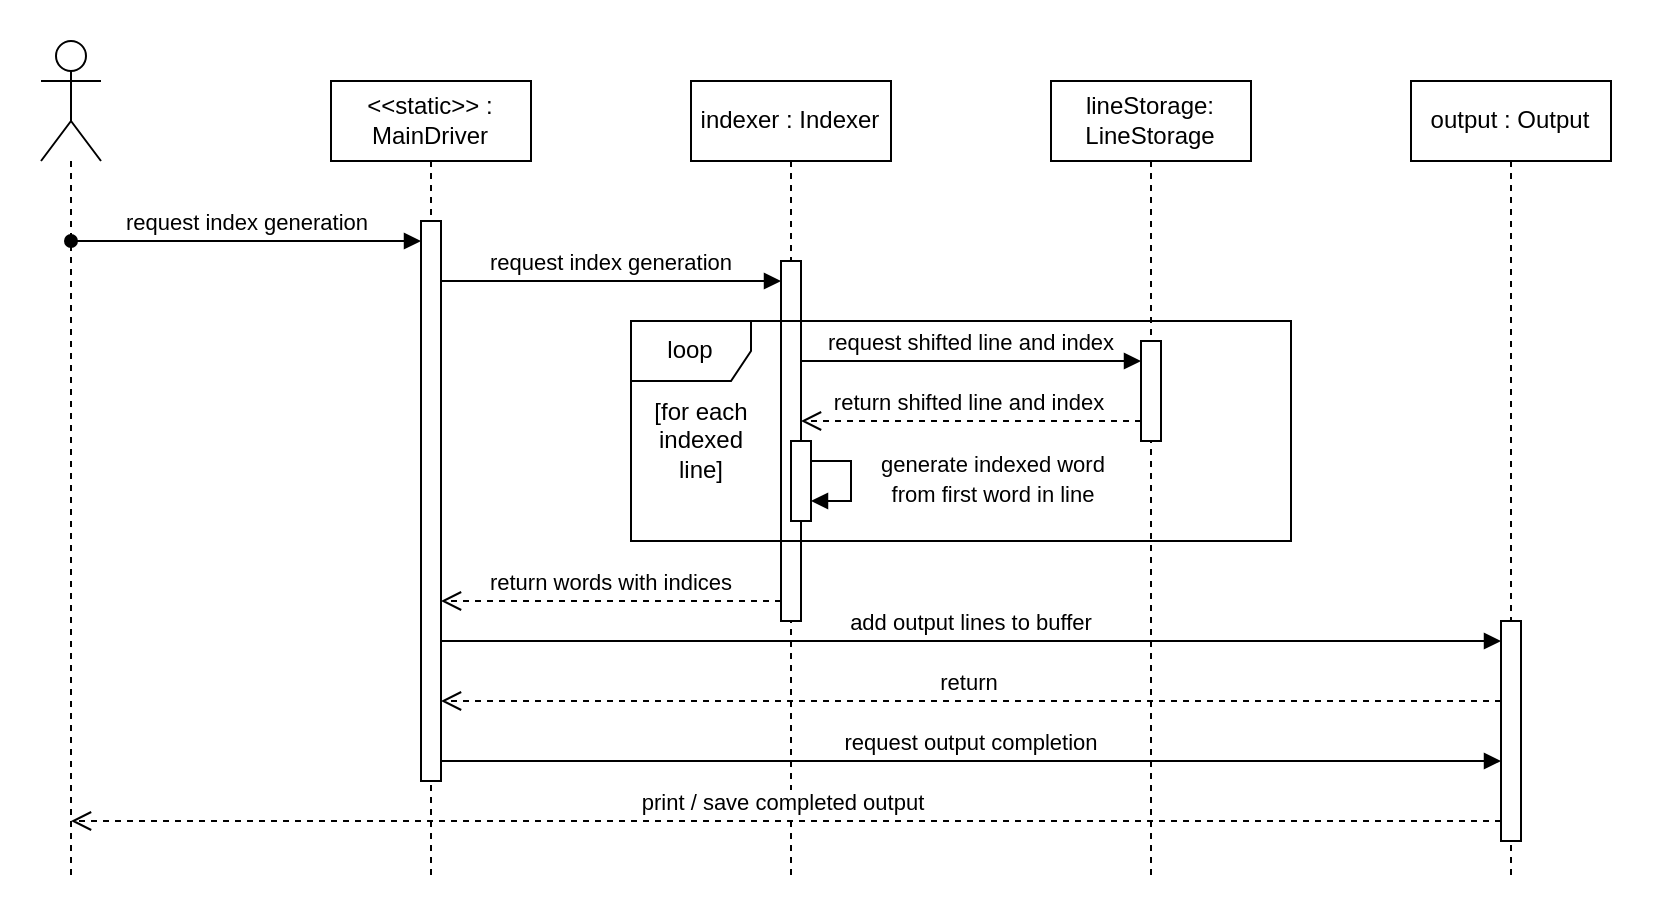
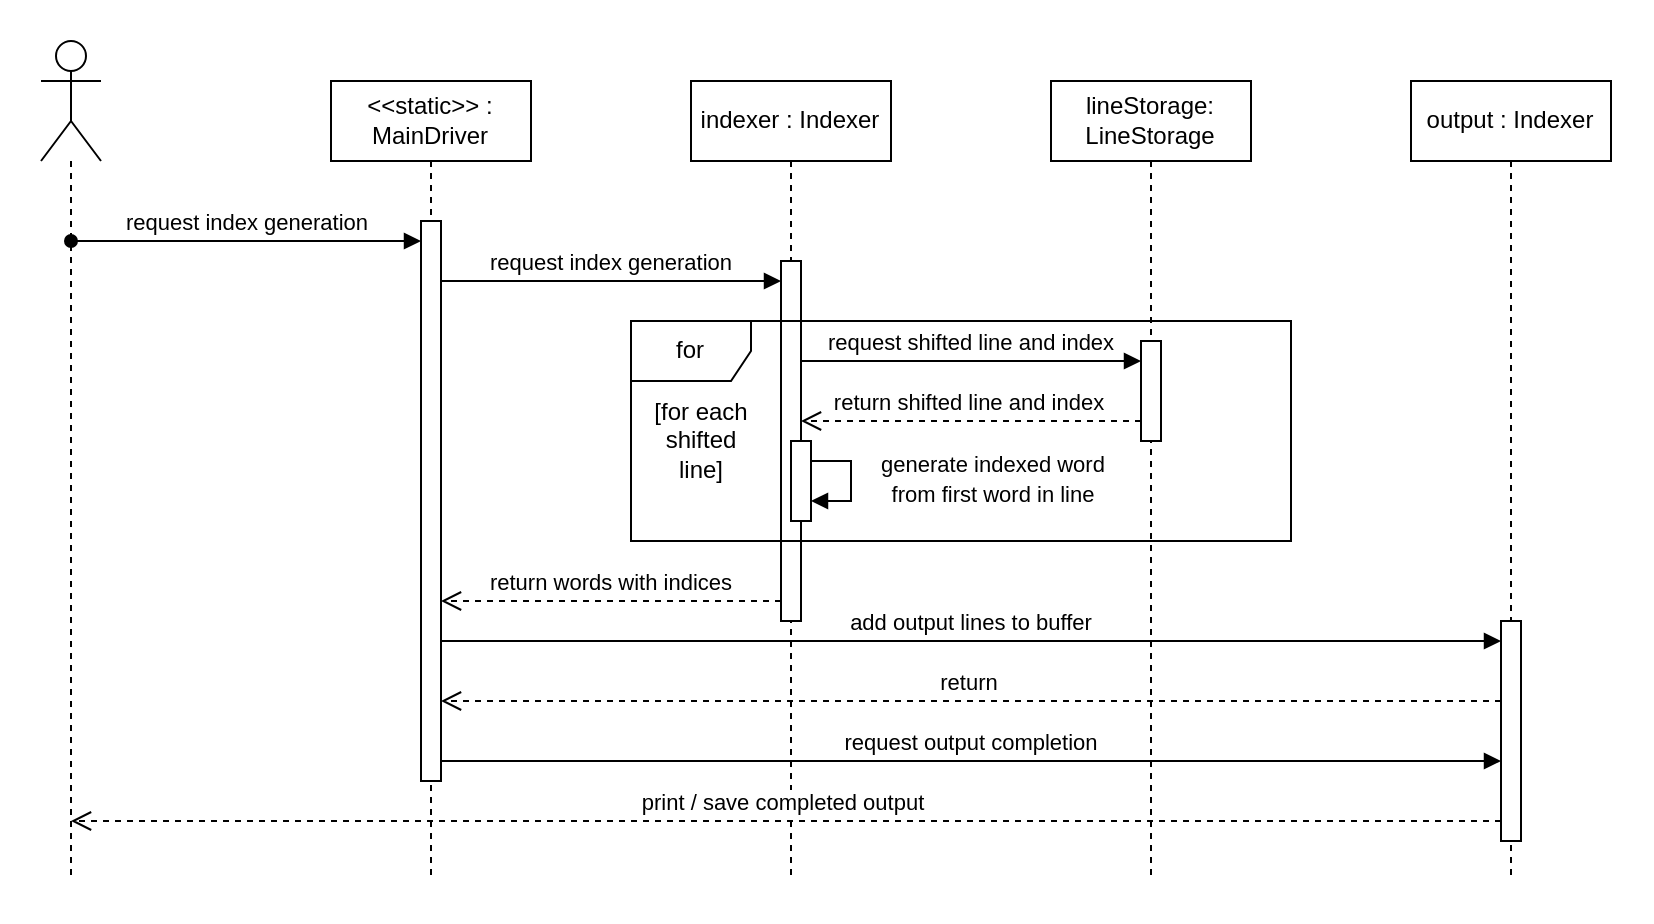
node "output : Output": label "output : Output" -> "output : Indexer"
node "loop": label "loop" -> "for"
node "[for each indexed line]": label "[for each indexed line]" -> "[for each shifted line]"
